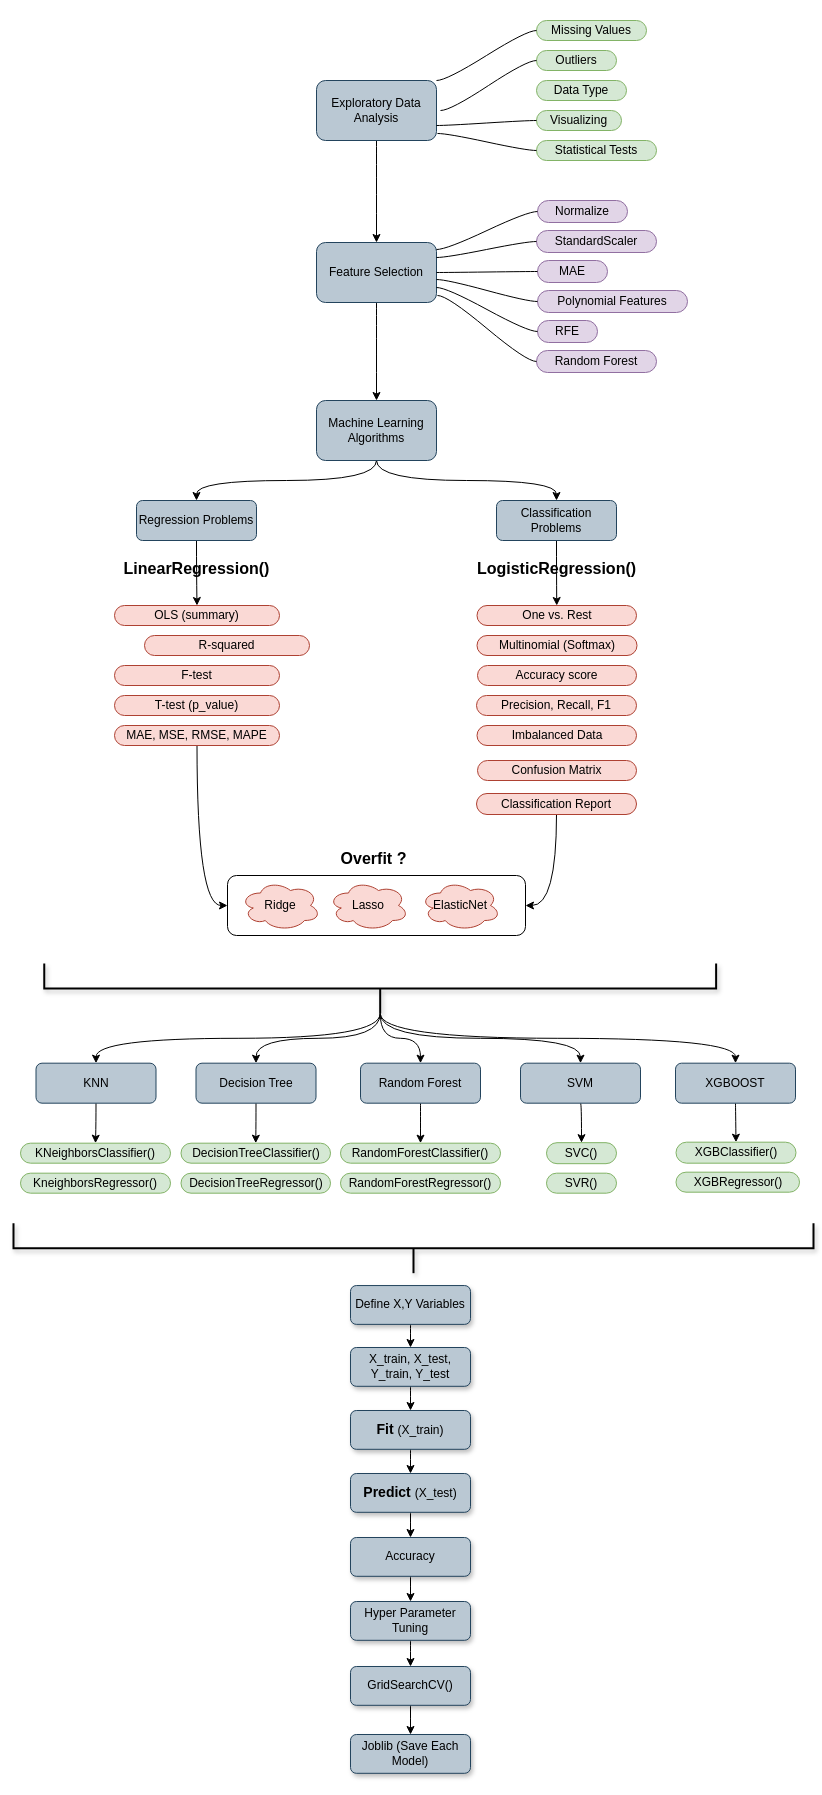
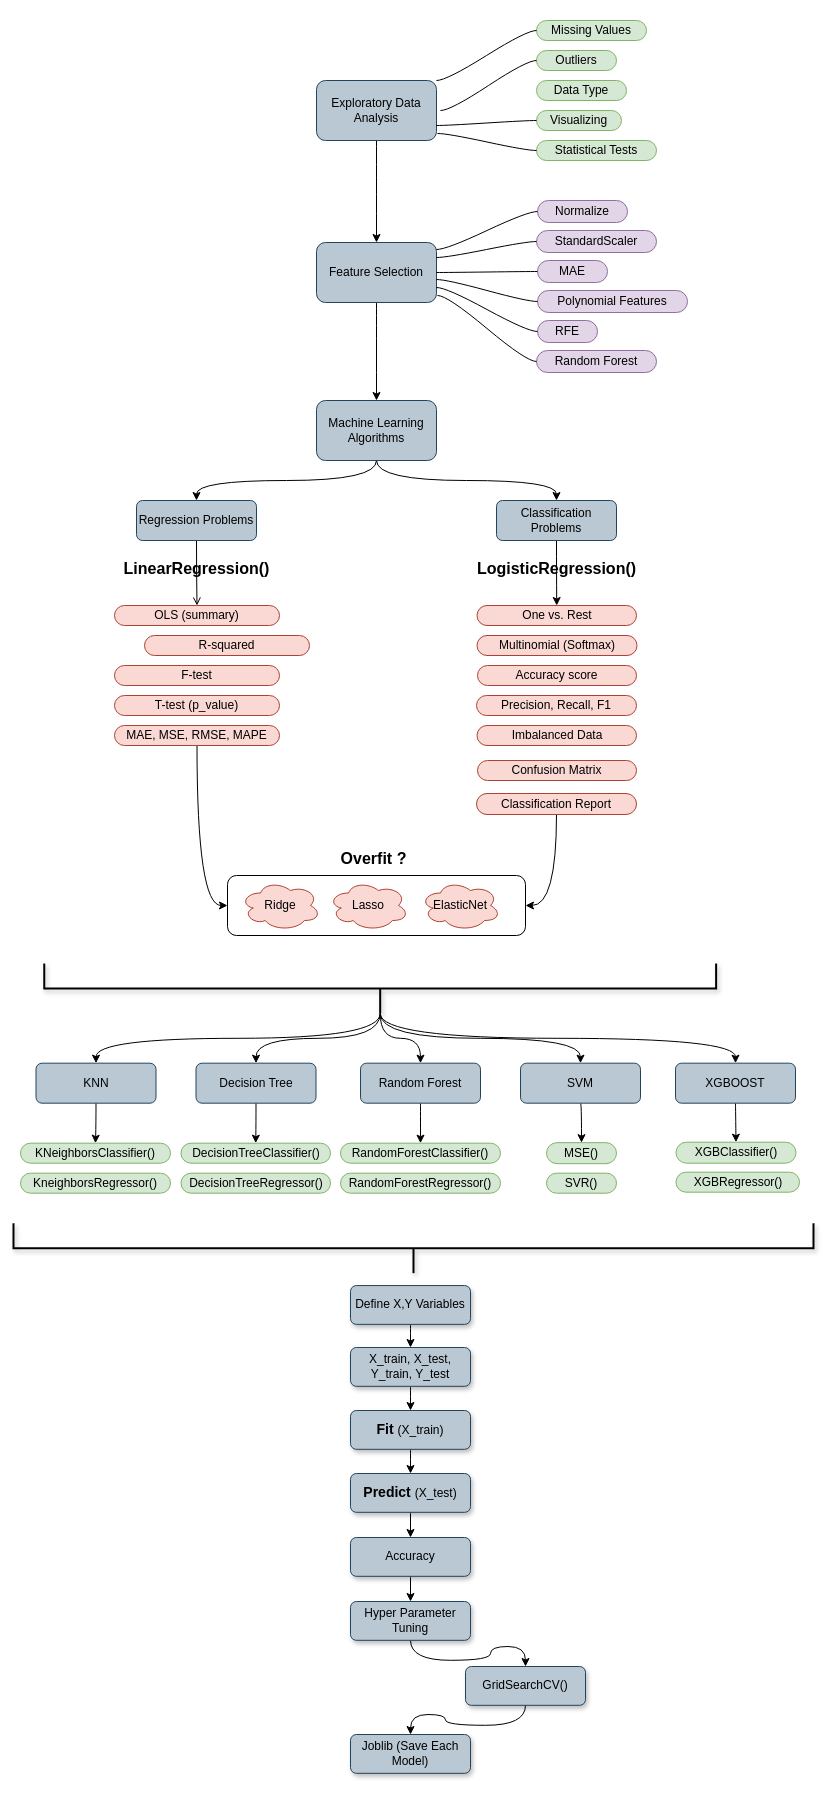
edge "Regression Problems" -> "OLS (summary)": arrowhead classic -> open
node "SVC()": label "SVC()" -> "MSE()"
node "GridSearchCV()": moved (411, 1686) -> (526, 1686)
